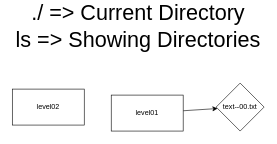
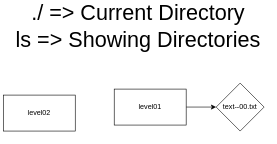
node "level02": moved (48, 107) -> (39, 113)
node "level01": moved (147, 113) -> (150, 107)
